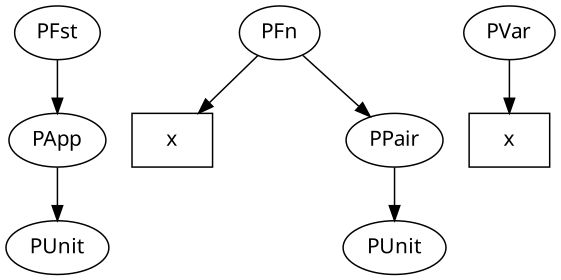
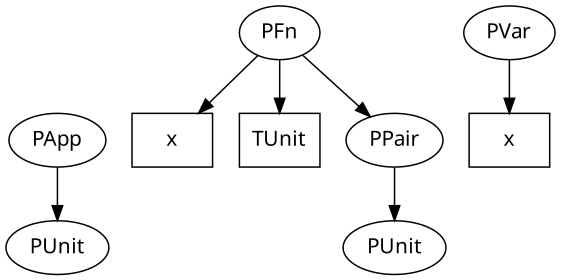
node "PFst": removed
node "TUnit": added
